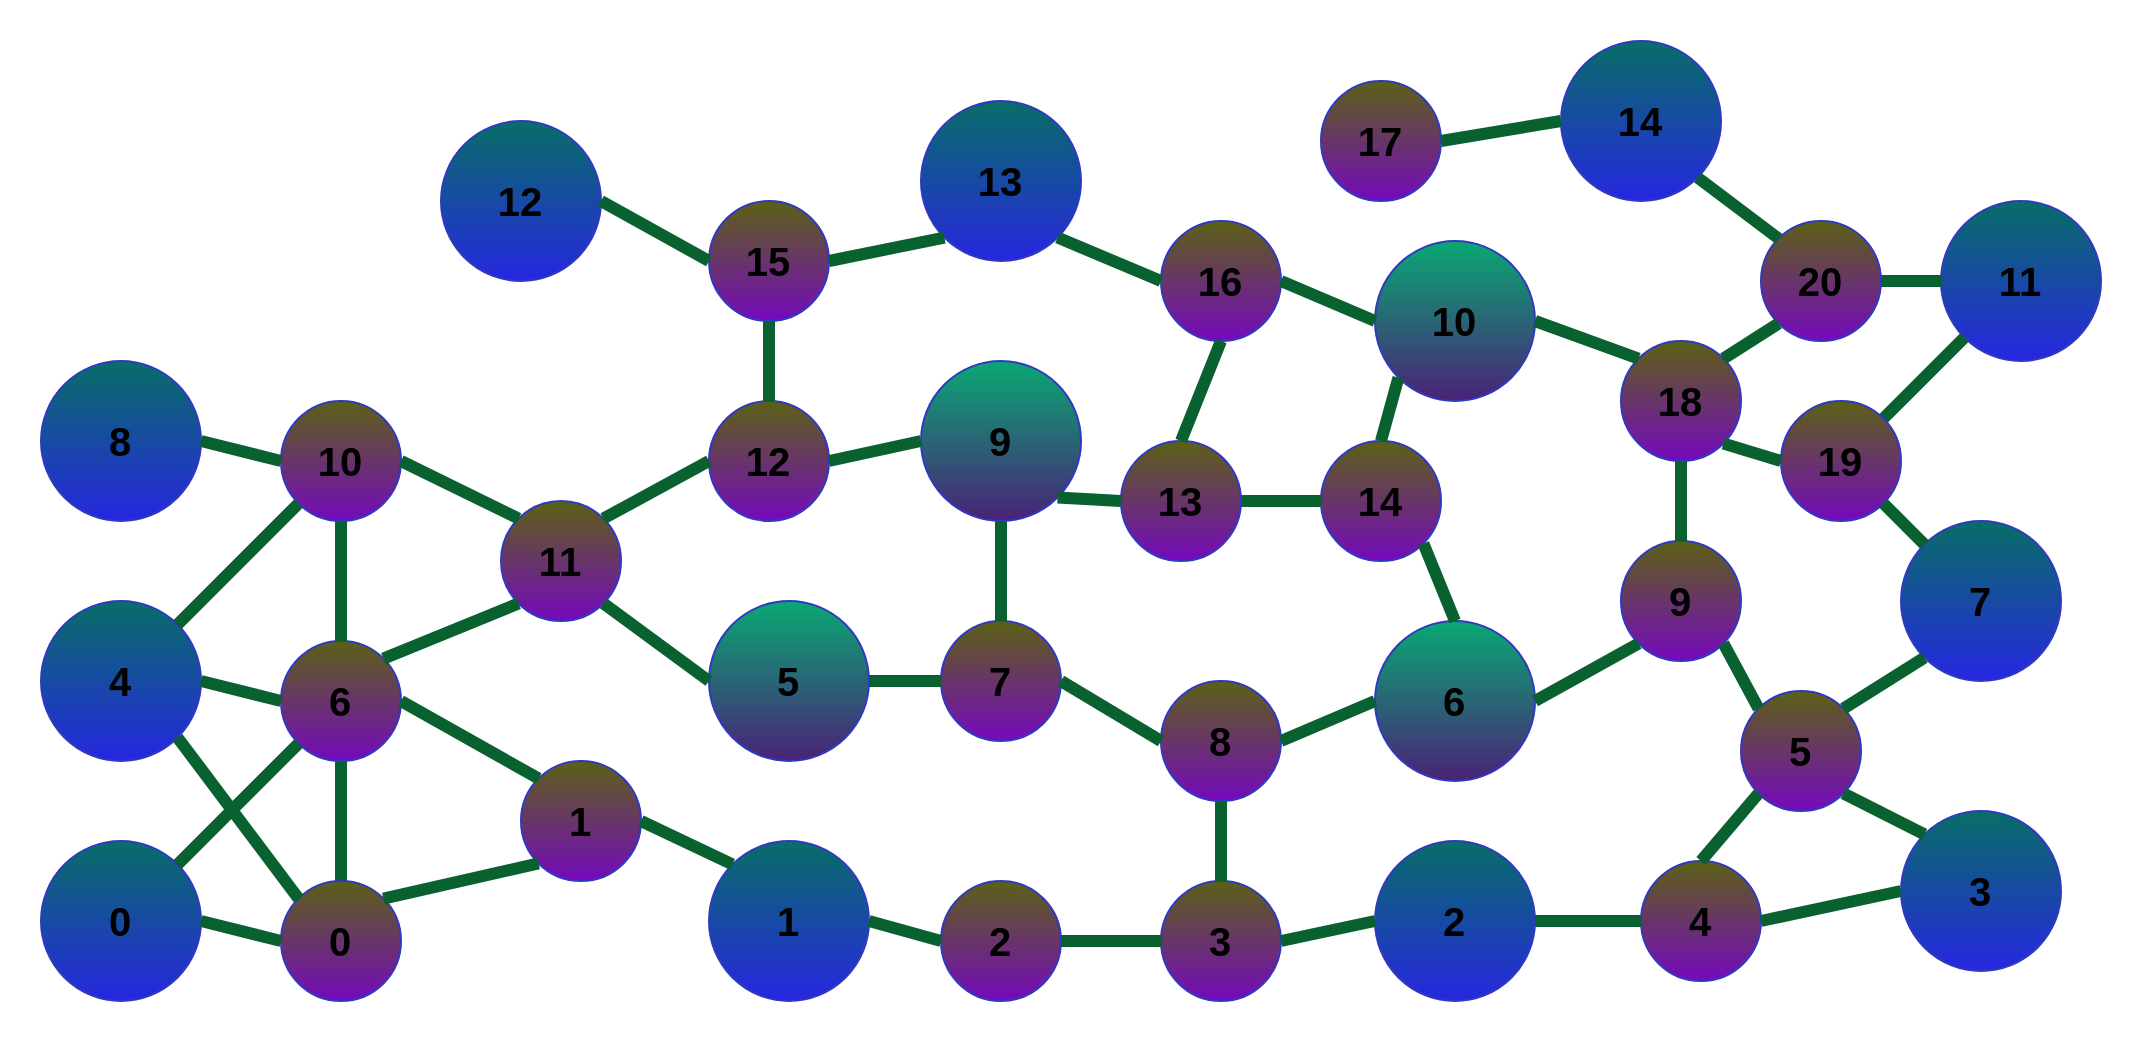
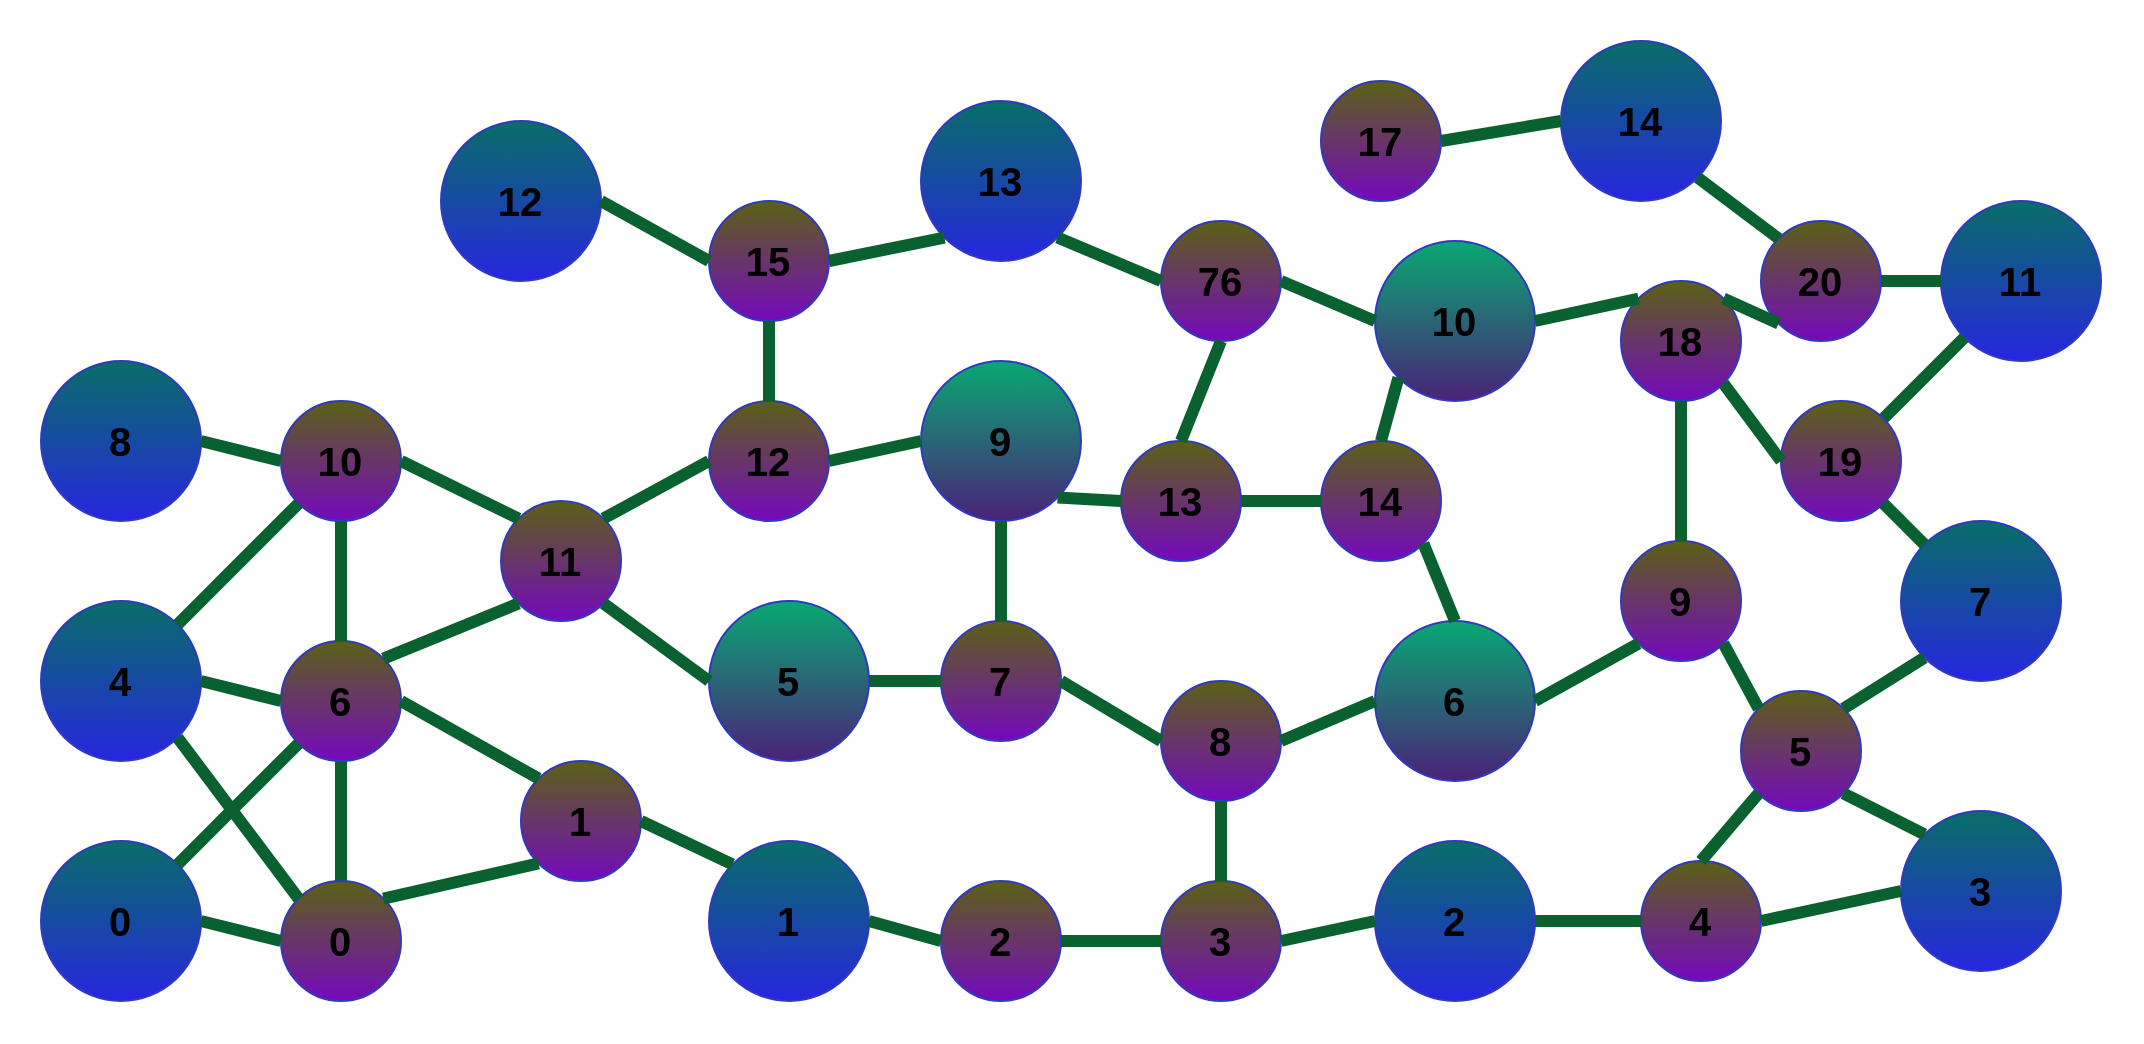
node "16": label "16" -> "76"
node "18": moved (1681, 401) -> (1681, 341)
